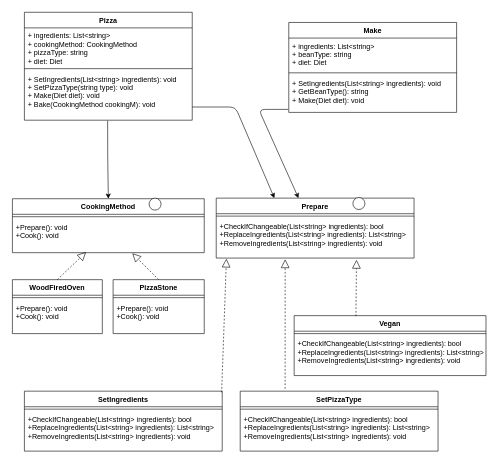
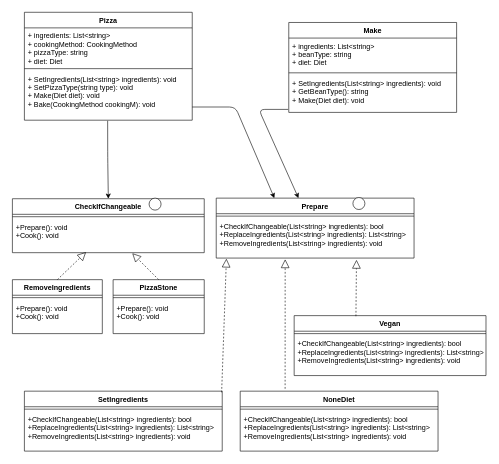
node "CookingMethod": label "CookingMethod" -> "CheckIfChangeable"
node "WoodFiredOven": label "WoodFiredOven" -> "RemoveIngredients"
node "SetPizzaType": label "SetPizzaType" -> "NoneDiet"
